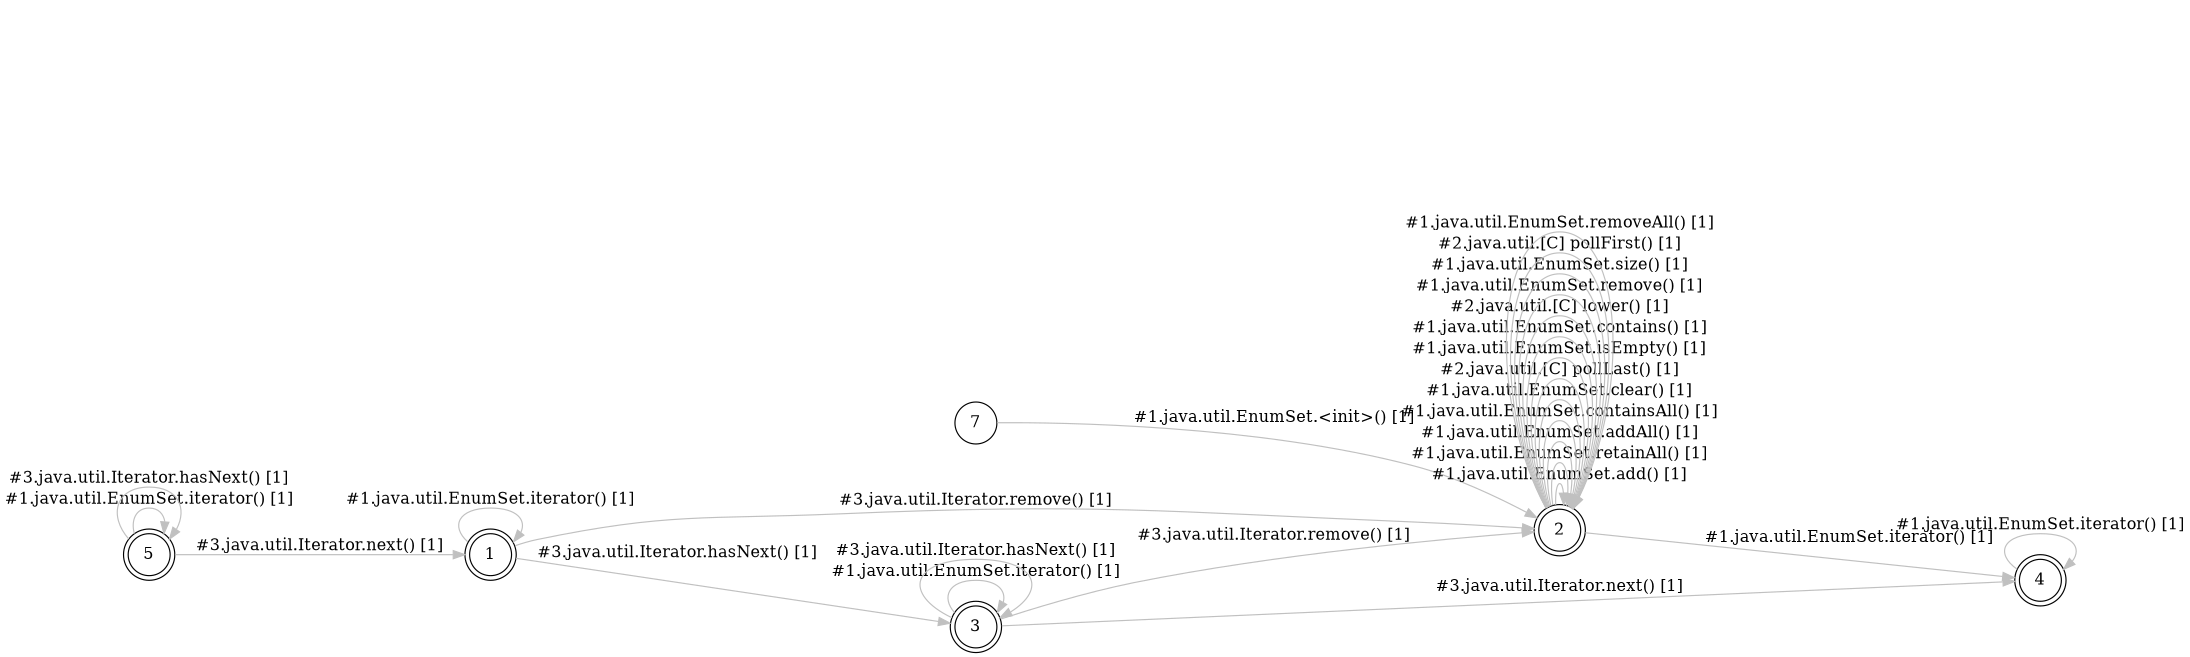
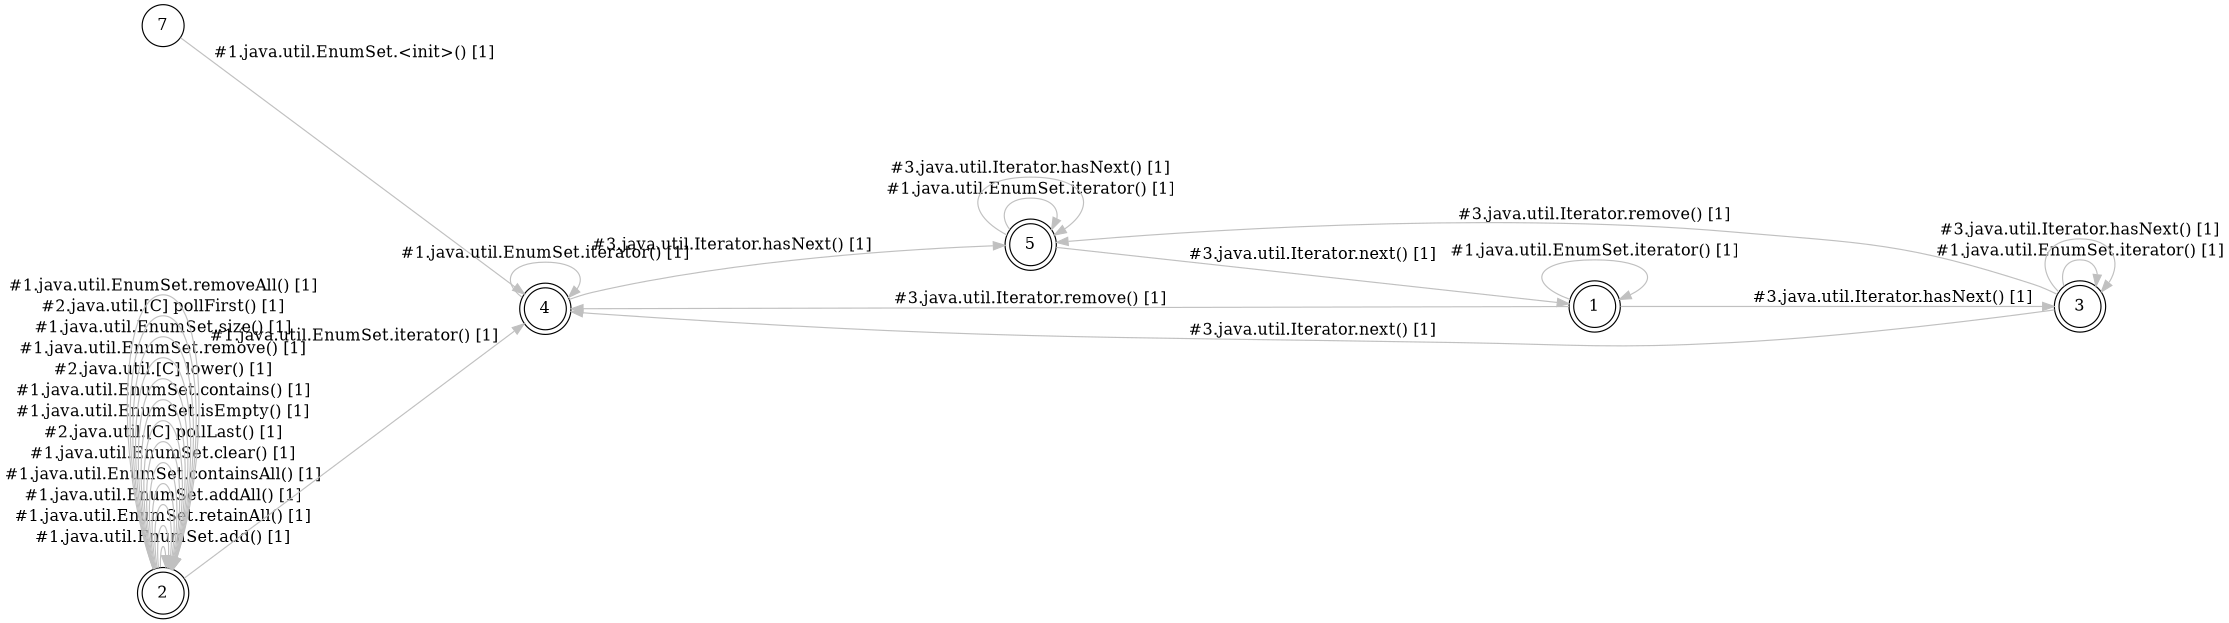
edge "4" -> "5": added, label "#3.java.util.Iterator.hasNext() [1]"
edge "7" -> "2": now "7" -> "4"
edge "1" -> "2": now "1" -> "4"
edge "3" -> "2": now "3" -> "5"
